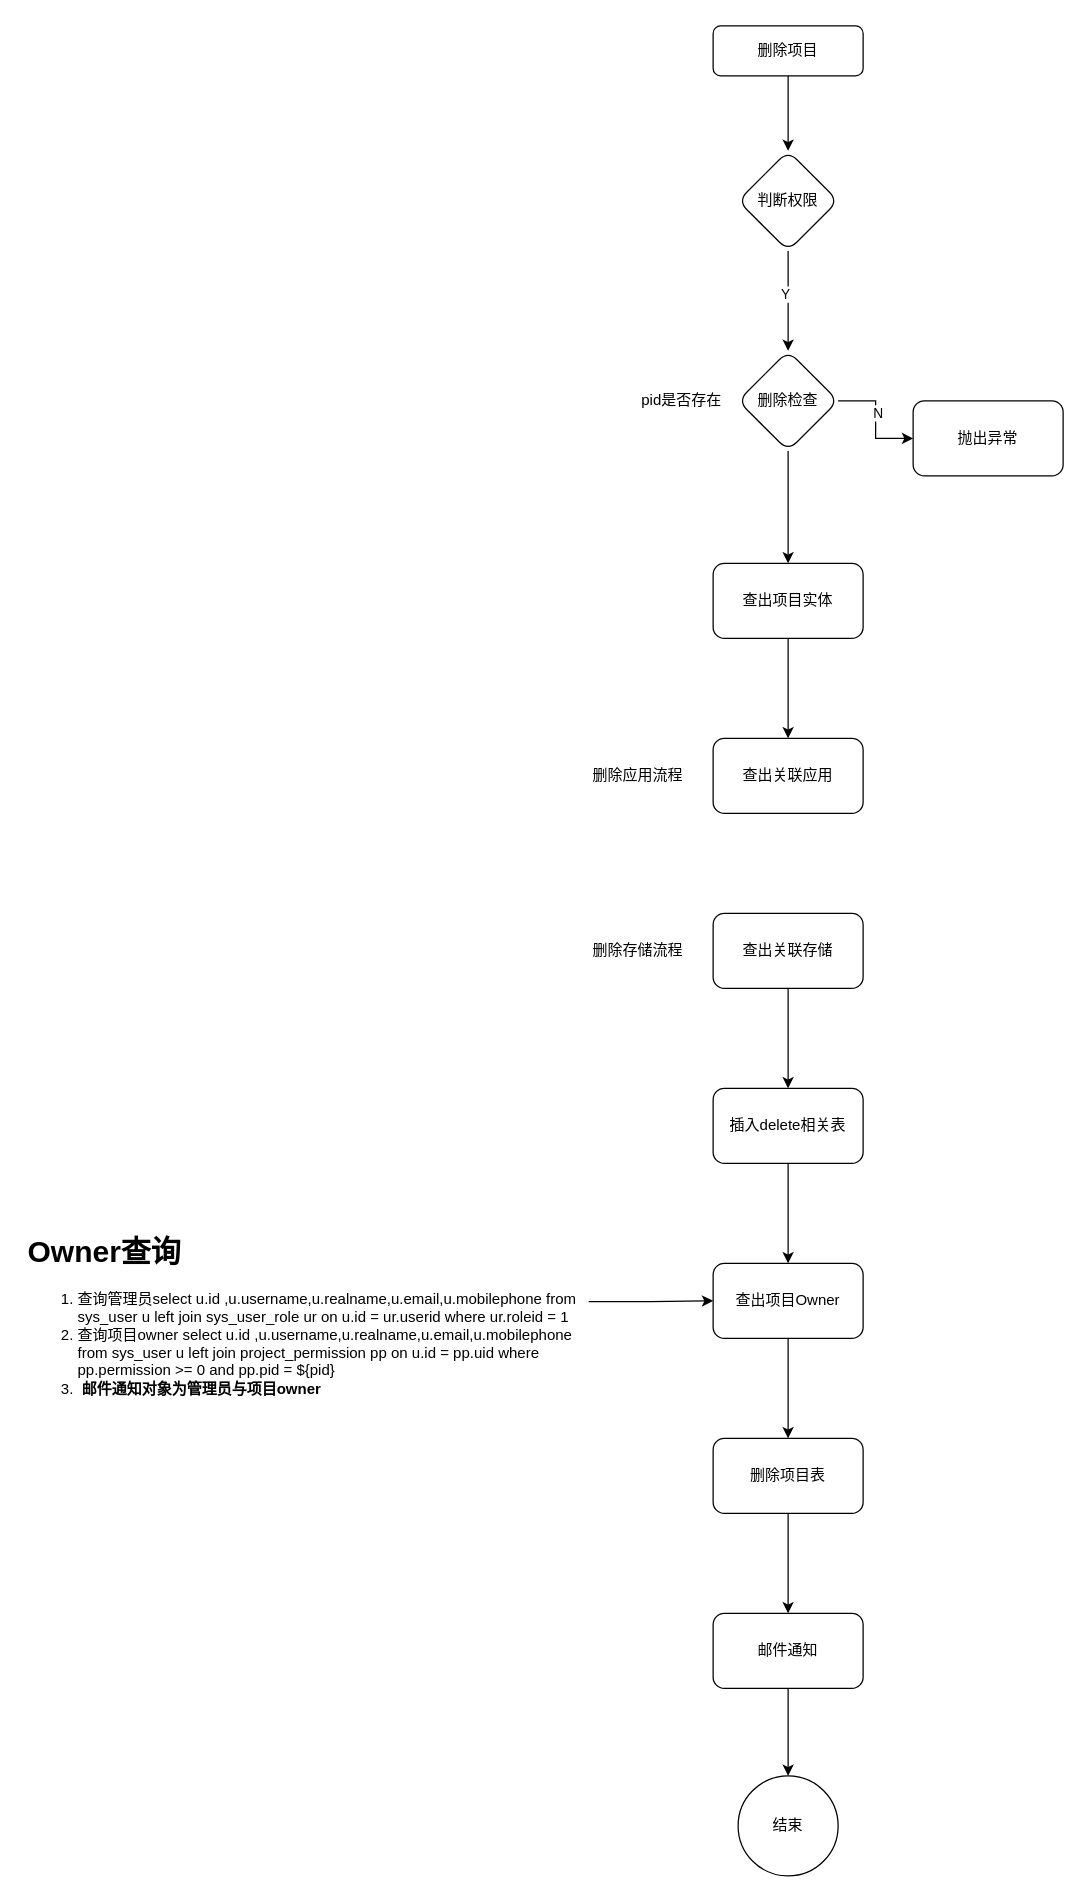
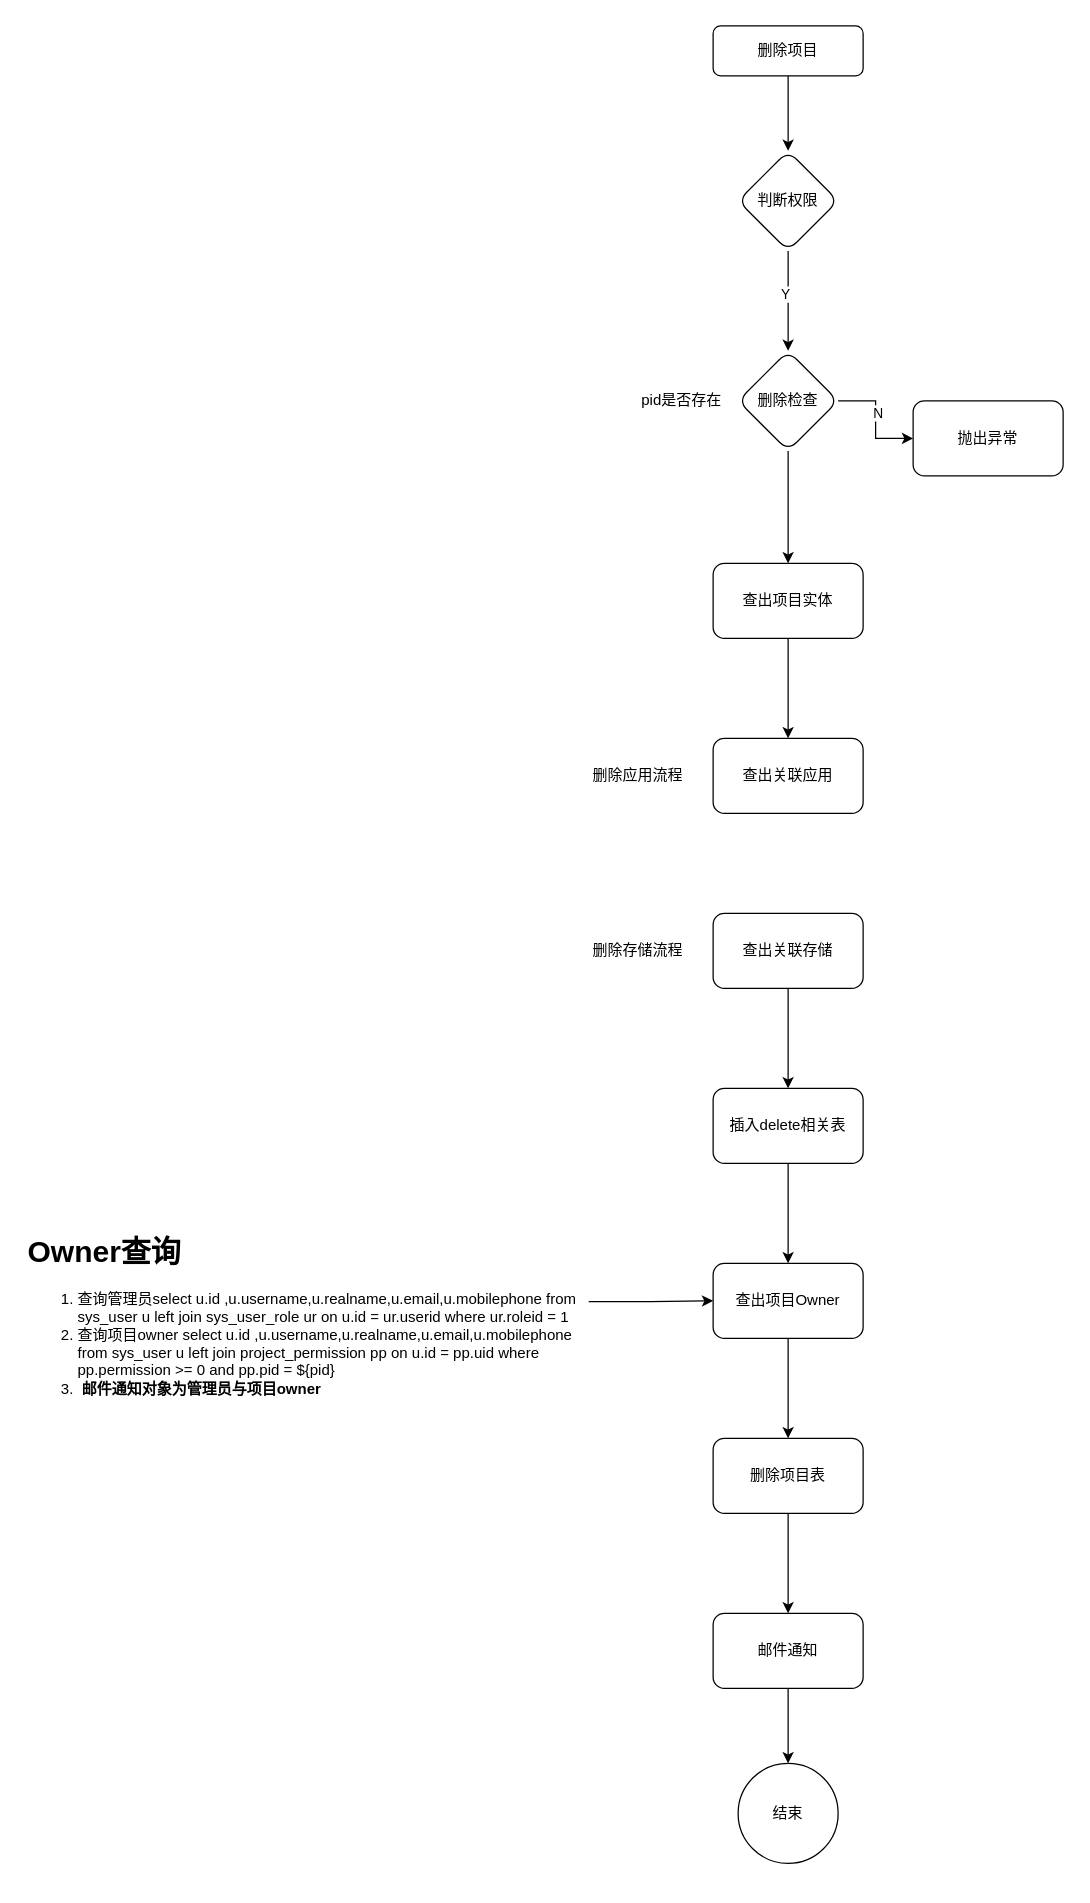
node "结束": moved (788, 1826) -> (788, 1813)
